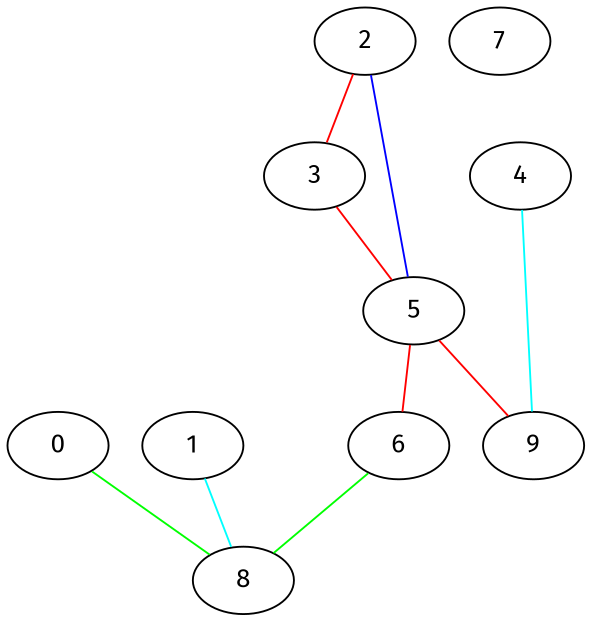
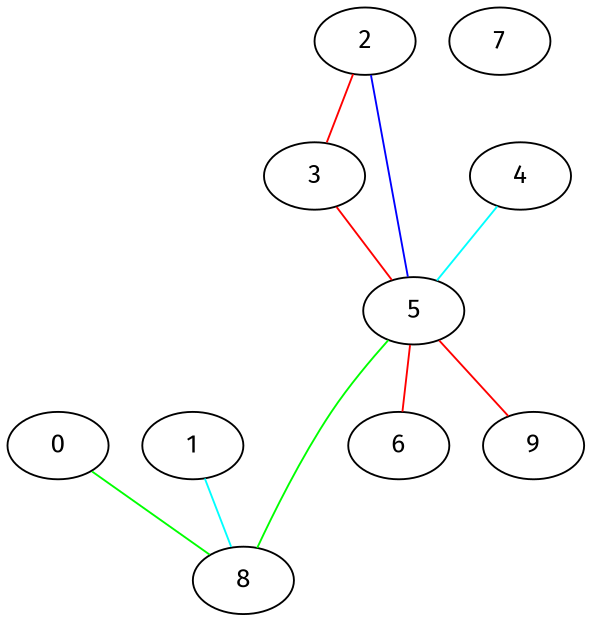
edge "4" -- "9": now "4" -- "5"
edge "6" -- "8": now "5" -- "8"
